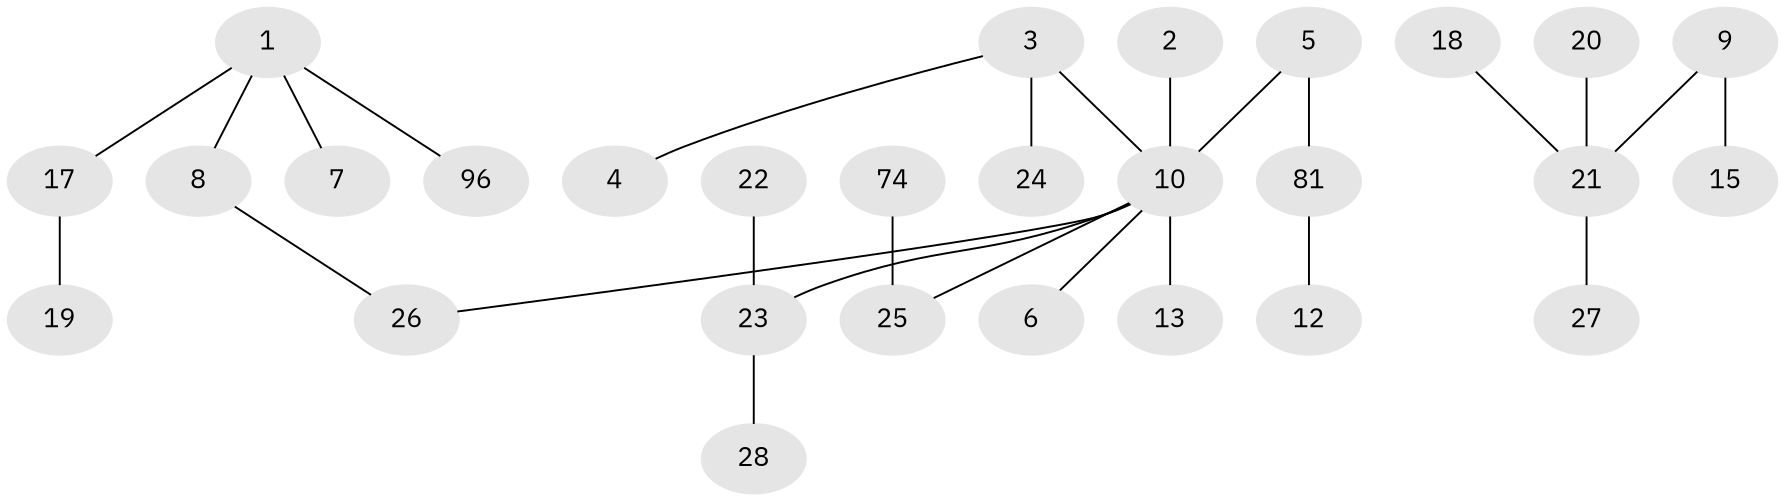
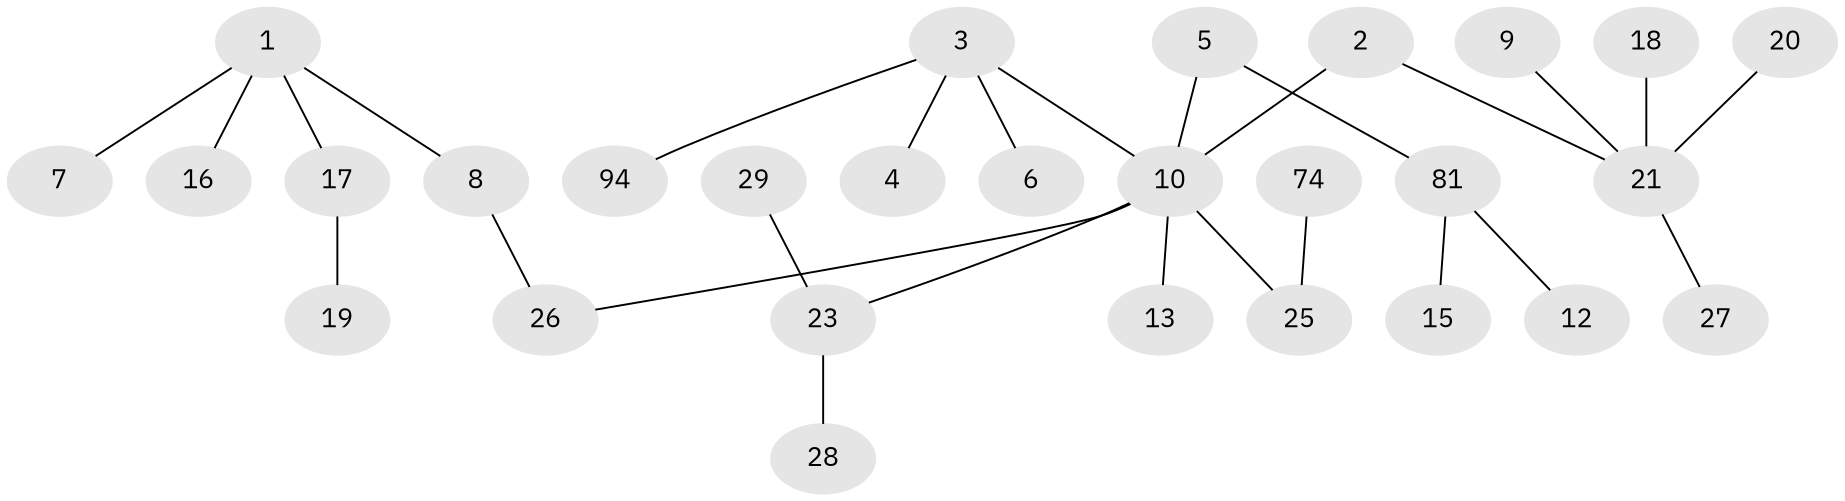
edge "2" -- "21": added
edge "9" -- "15": now "81" -- "15"
node "96": label "96" -> "16"
node "22": label "22" -> "29"
node "24": label "24" -> "94"
edge "10" -- "6": now "3" -- "6"
